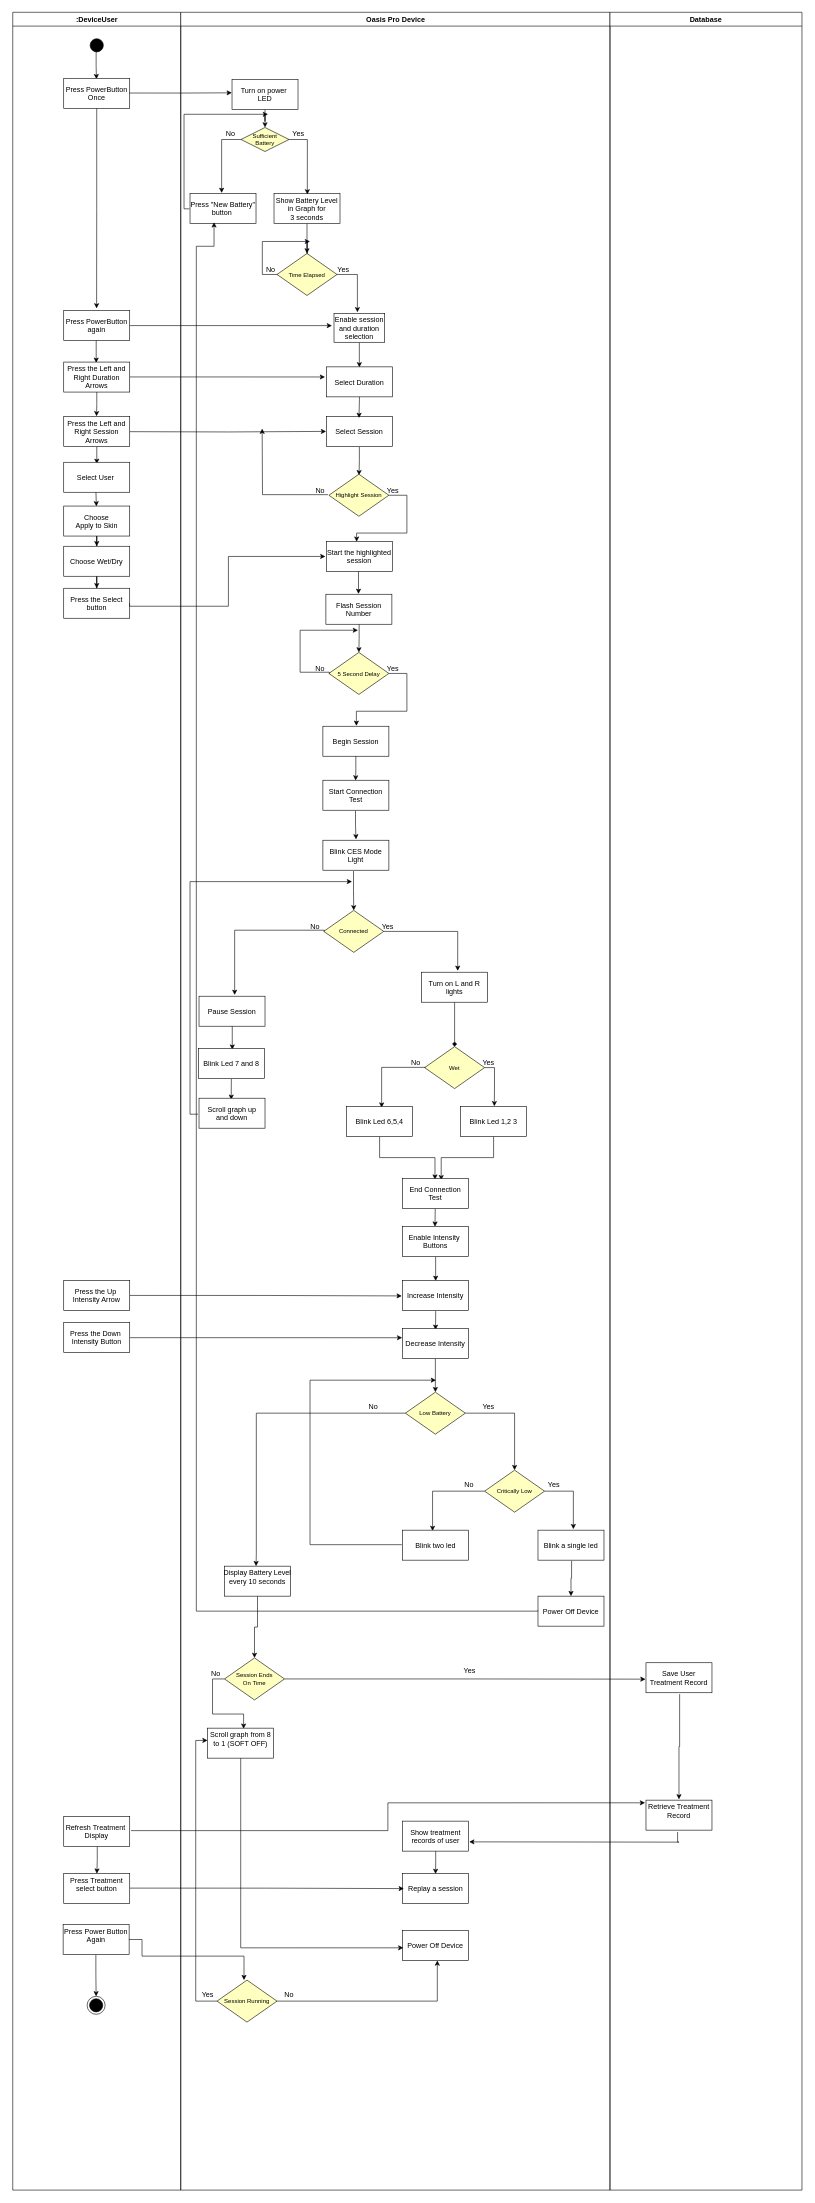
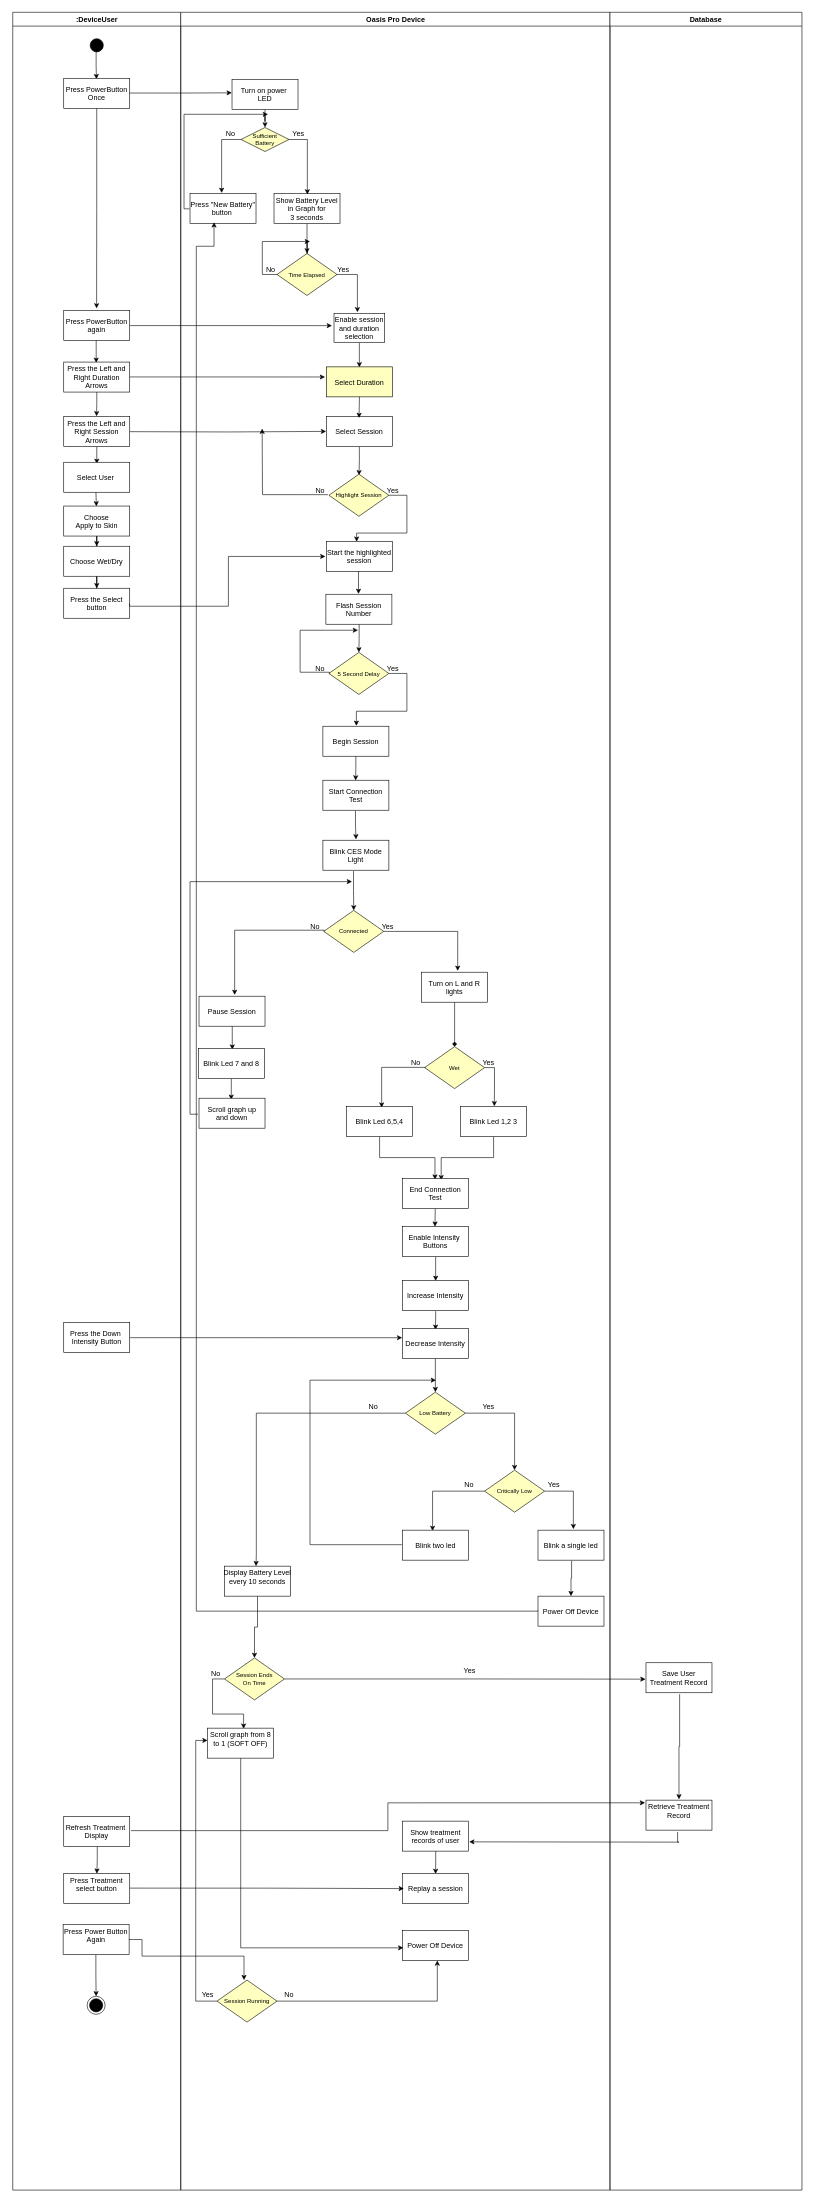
node "Select Duration": fillcolor #ffffff -> #ffffc0
node "Press the Up Intensity Arrow": removed
edge "Press the Up Intensity Arrow" -> "Increase Intensity": removed
